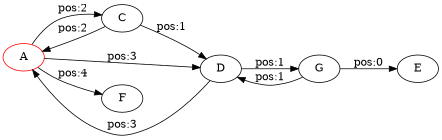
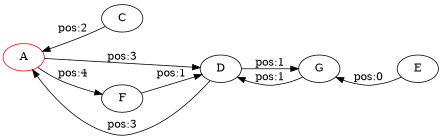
edge "A" -> "C": removed, label "pos:2"
edge "C" -> "D": now "F" -> "D"
edge "G" -> "E": reversed
